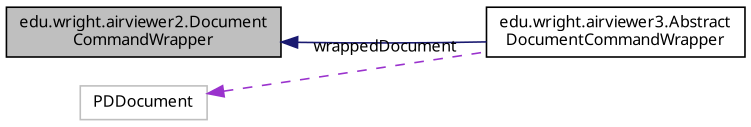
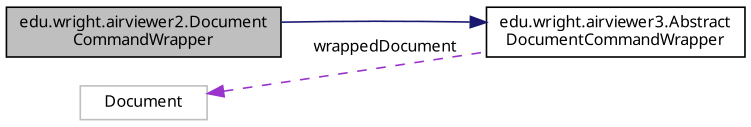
edge "edu.wright.airviewer3.Abstract DocumentCommandWrapper" -> "edu.wright.airviewer2.Document CommandWrapper": reversed
node "PDDocument": label "PDDocument" -> "Document"
